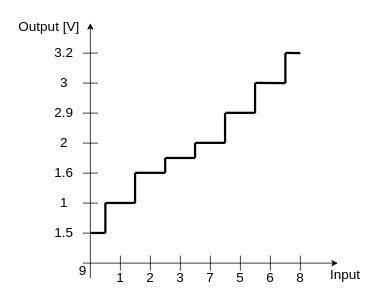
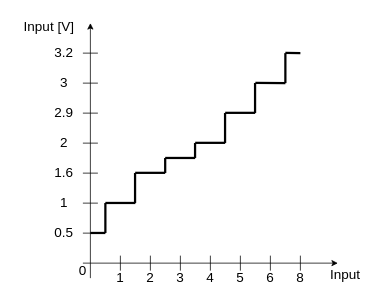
node "Output [V]": label "Output [V]" -> "Input [V]"
node "1.5": label "1.5" -> "0.5"
node "9": label "9" -> "0"
node "7": label "7" -> "4"
